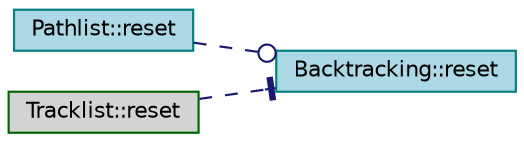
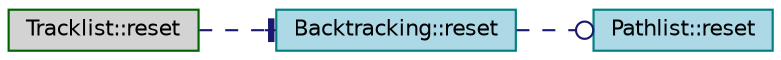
edge "Pathlist::reset" -> "Backtracking::reset": reversed
